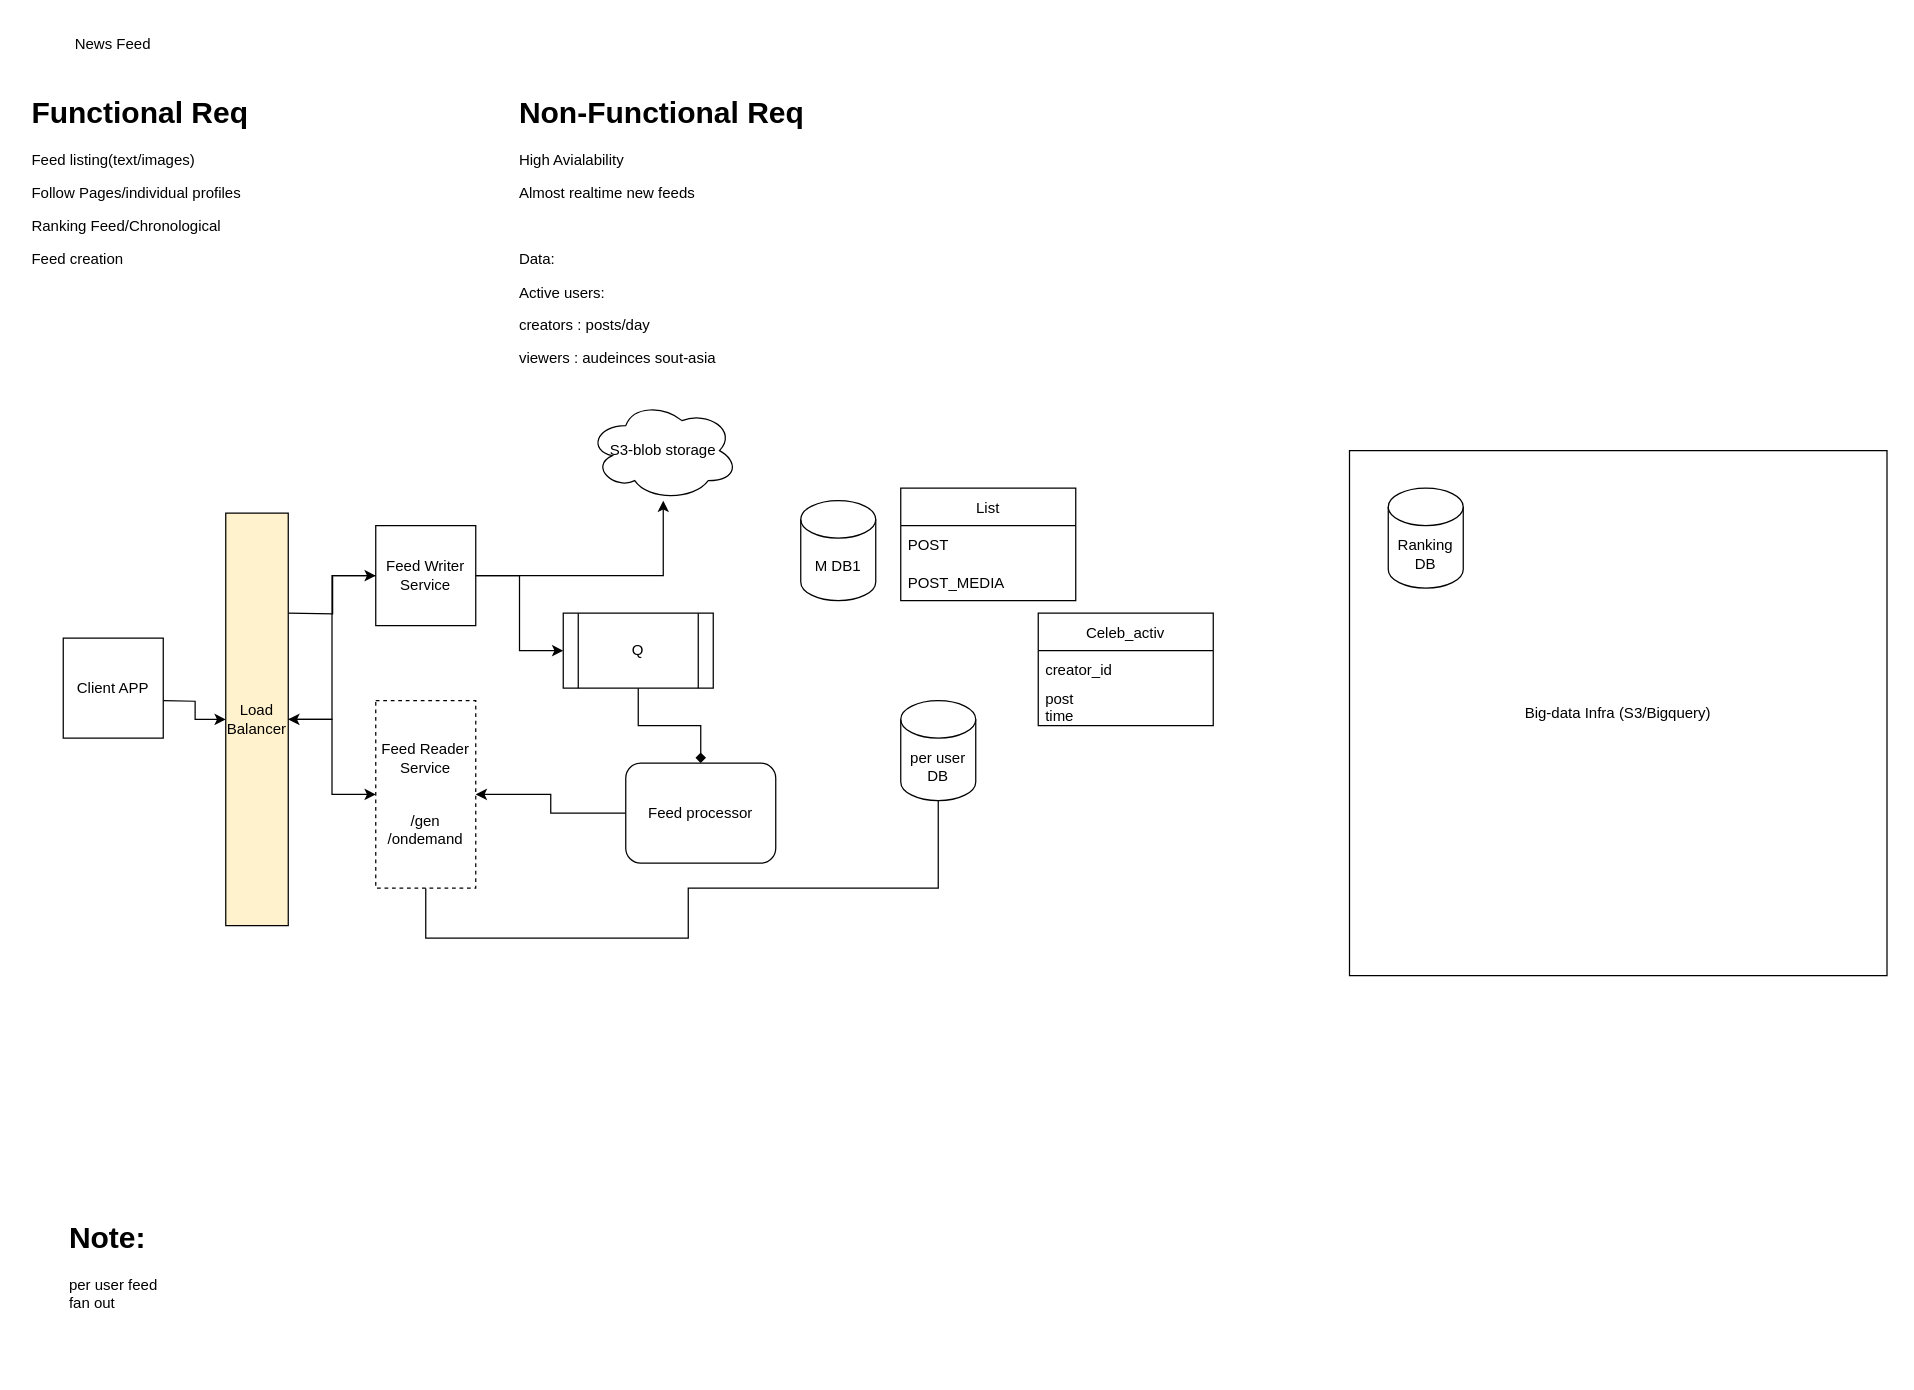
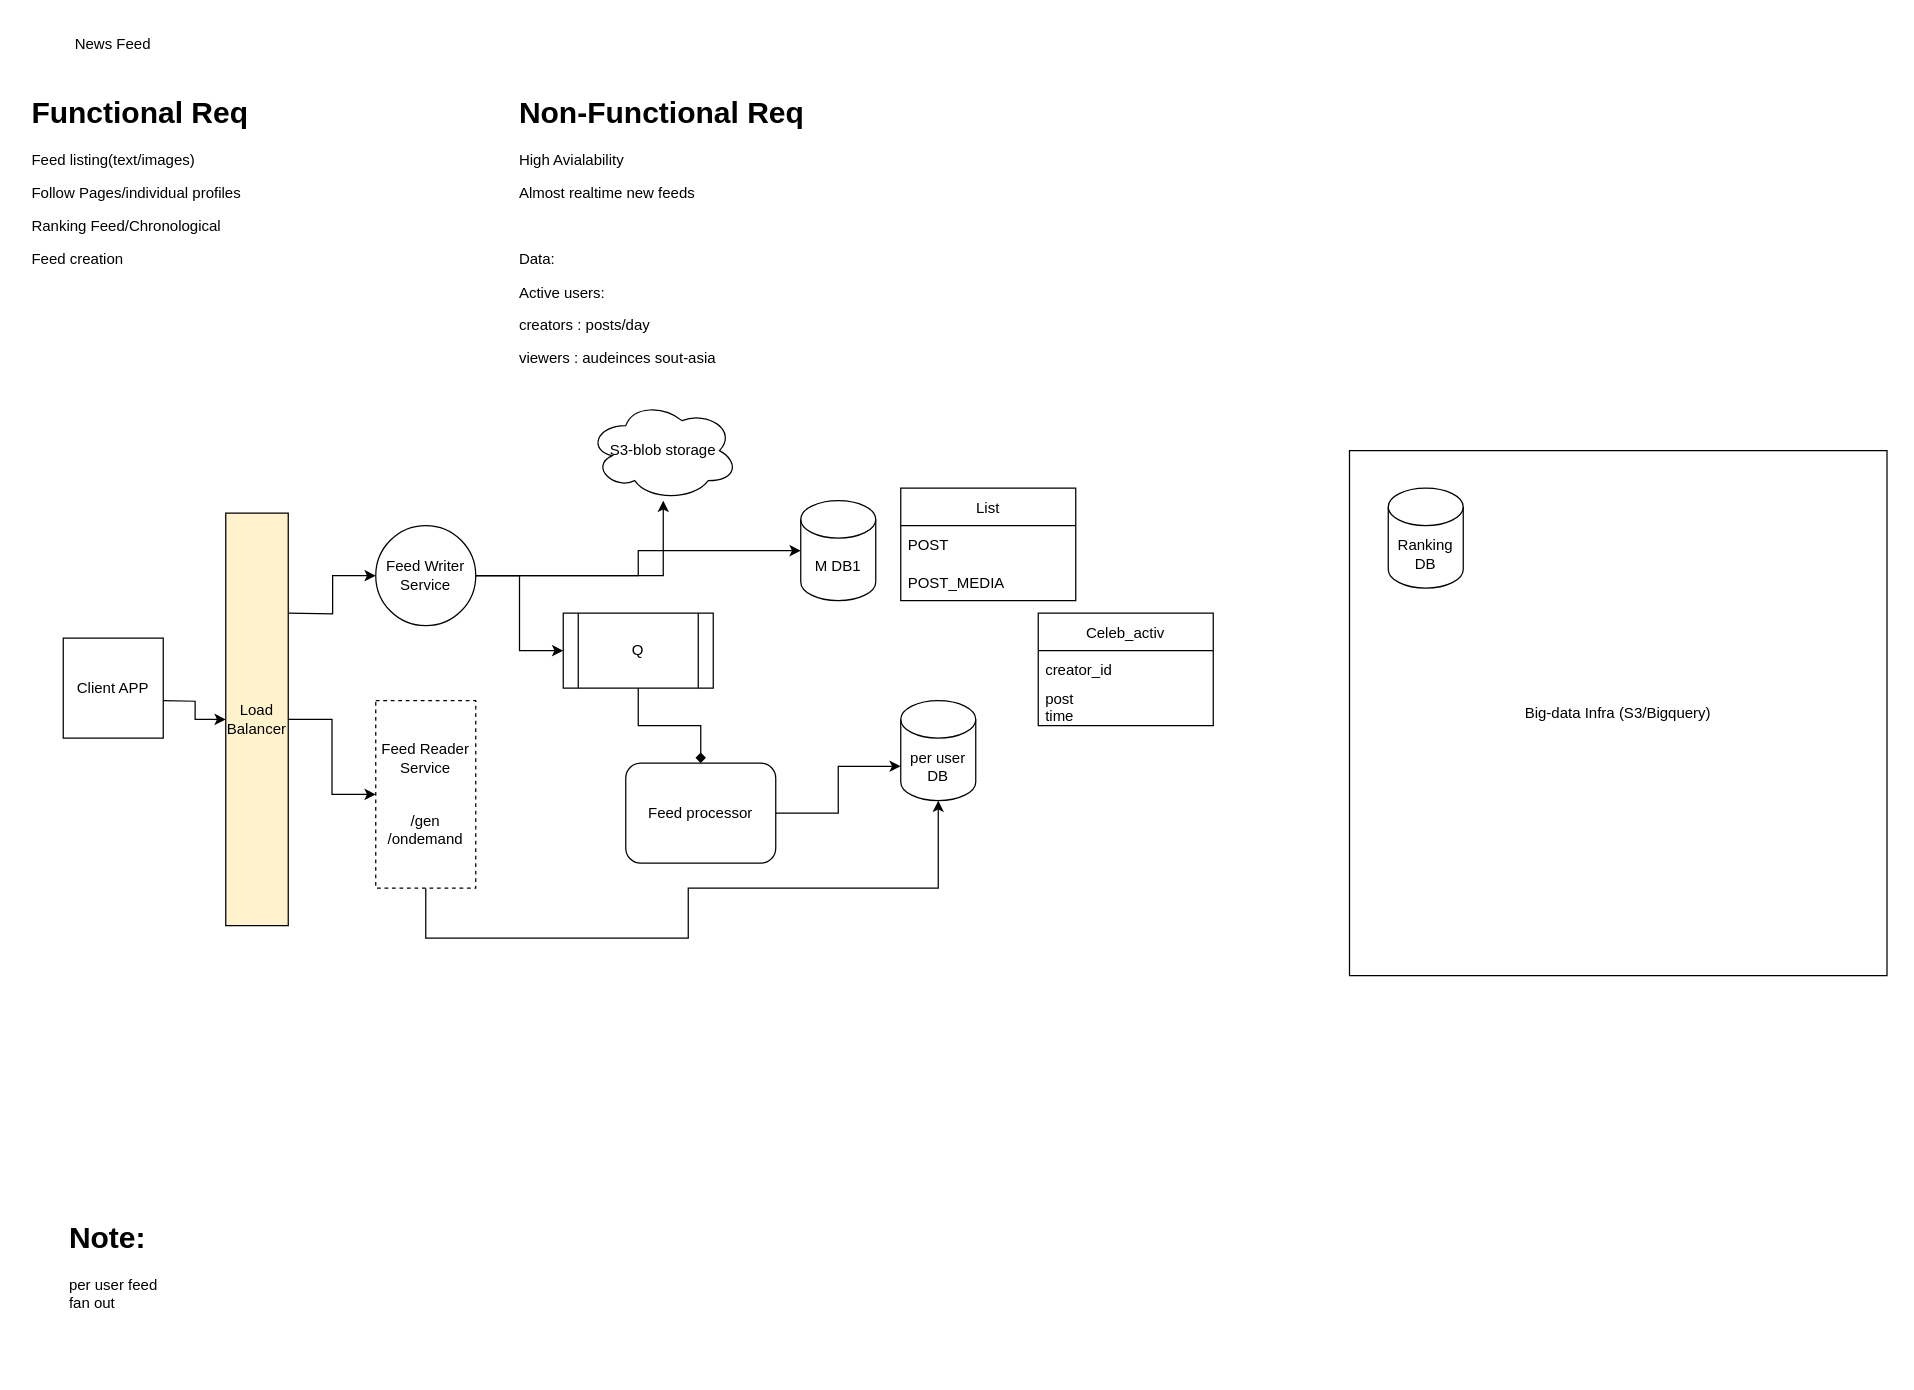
node "Feed Writer Service": shape rectangle -> ellipse
edge "Feed Writer Service" -> "Load Balancer": now "Feed Writer Service" -> "M DB1"
edge "per user DB" -- "Feed Reader Service /gen /ondemand": arrowhead none -> classic
edge "Feed processor" -> "Feed Reader Service /gen /ondemand": now "Feed processor" -> "per user DB"
